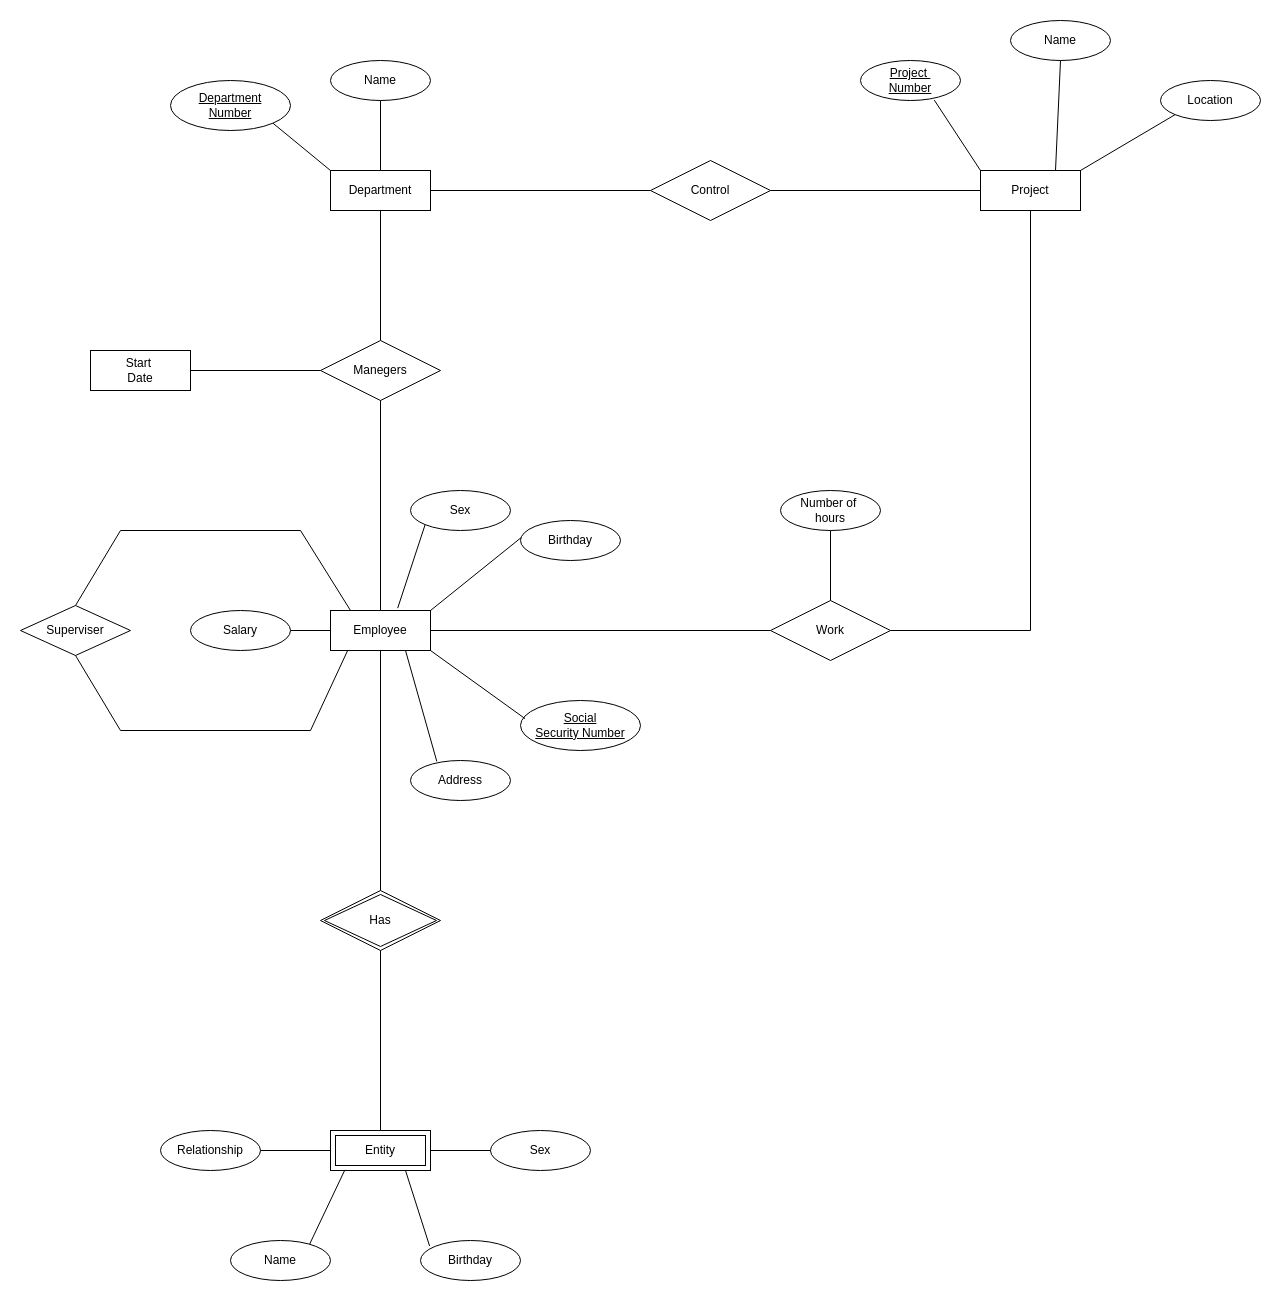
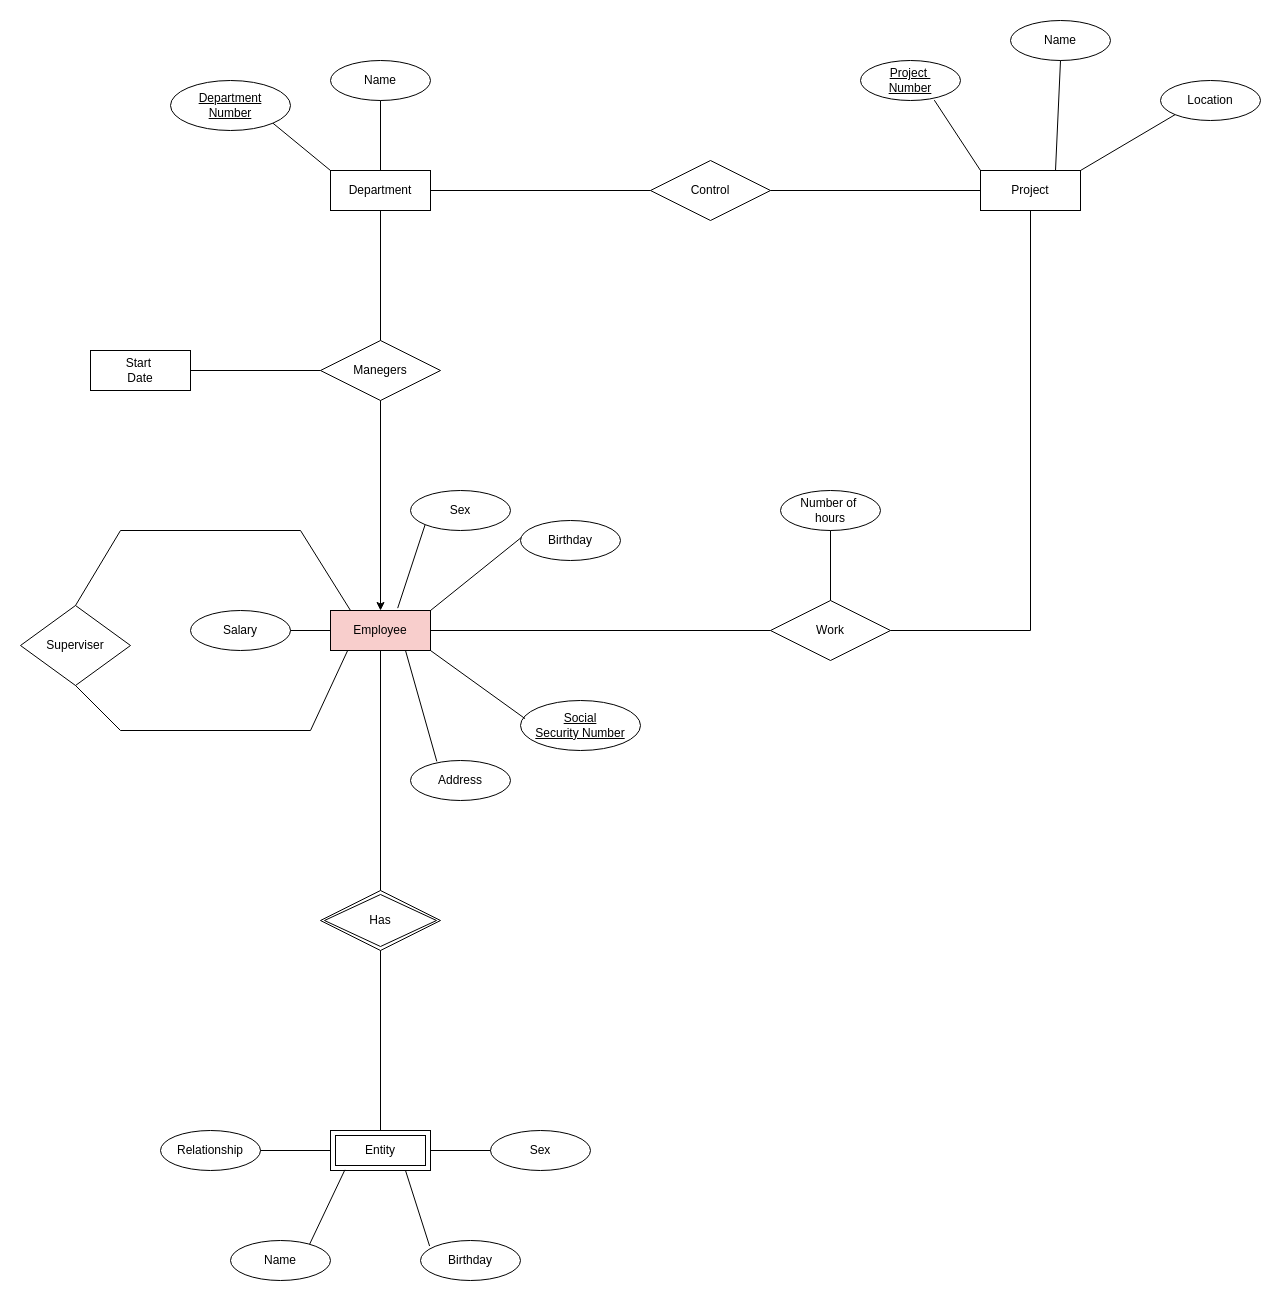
edge "Manegers" -- "Employee": arrowhead none -> classic
node "Superviser": size 110x50 -> 110x80
node "Employee": fillcolor #ffffff -> #f8cecc
